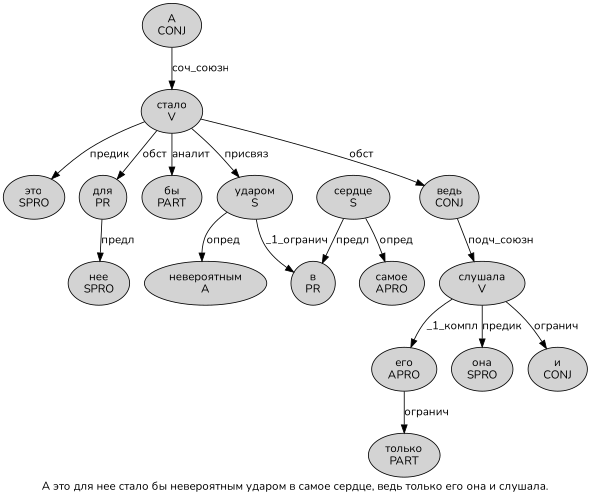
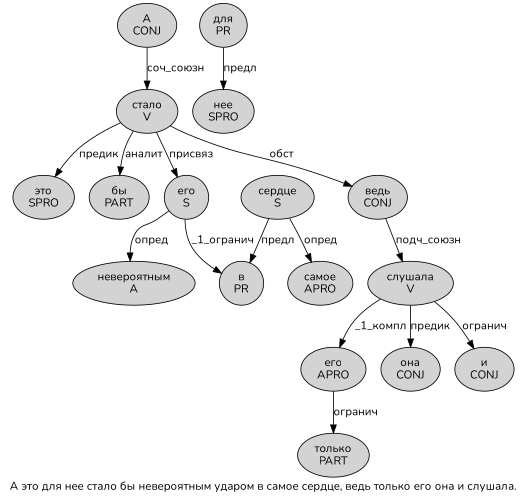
edge "стало V" -> "для PR": removed, label "обст"
node "ударом S": label "ударом S" -> "его S"
node "она SPRO": label "она SPRO" -> "она CONJ"
